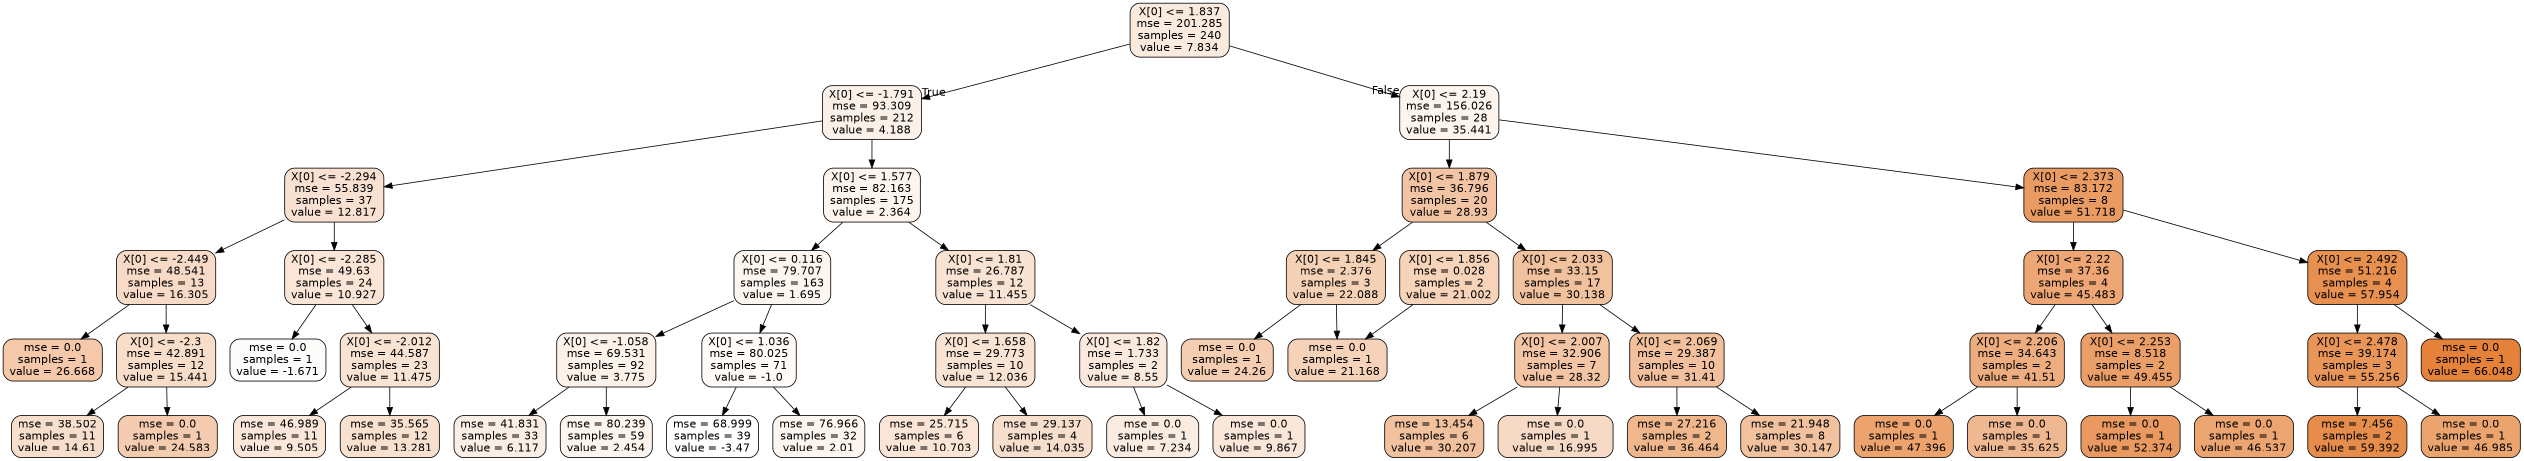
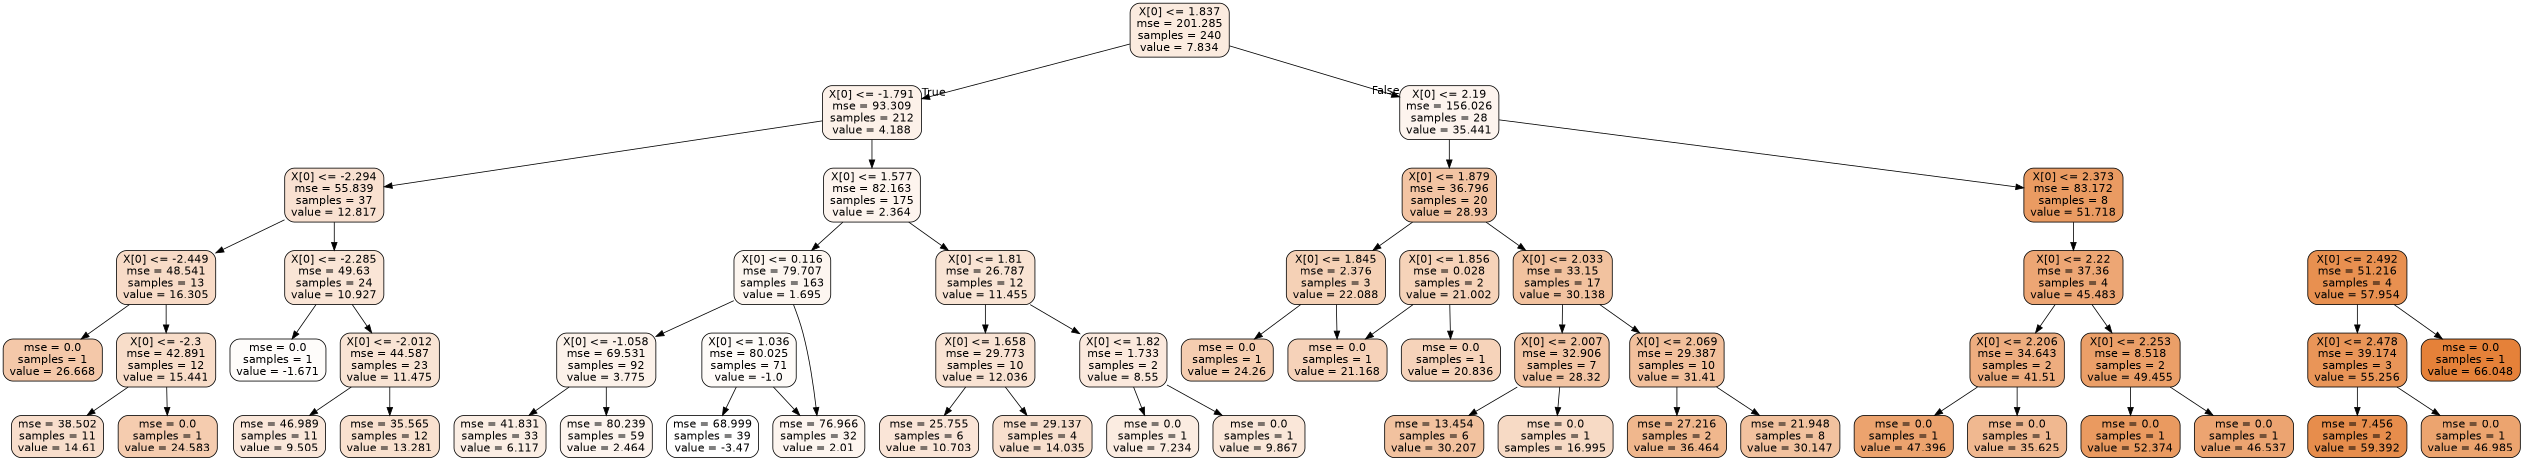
edge "X[0] <= 2.373 mse = 83.172 samples = 8 value = 51.718" -> "X[0] <= 2.492 mse = 51.216 samples = 4 value = 57.954": removed
edge "X[0] <= 0.116 mse = 79.707 samples = 163 value = 1.695" -> "X[0] <= 1.036 mse = 80.025 samples = 71 value = -1.0": now "X[0] <= 0.116 mse = 79.707 samples = 163 value = 1.695" -> "mse = 76.966 samples = 32 value = 2.01"
node "mse = 0.0 samples = 1 value = 20.836": added
node "mse = 80.239 samples = 59 value = 2.454": label "mse = 80.239 samples = 59 value = 2.454" -> "mse = 80.239 samples = 59 value = 2.464"
node "mse = 25.715 samples = 6 value = 10.703": label "mse = 25.715 samples = 6 value = 10.703" -> "mse = 25.755 samples = 6 value = 10.703"
node "mse = 0.0 samples = 1 value = 16.995": label "mse = 0.0 samples = 1 value = 16.995" -> "mse = 0.0 samples = 1 samples = 16.995"
